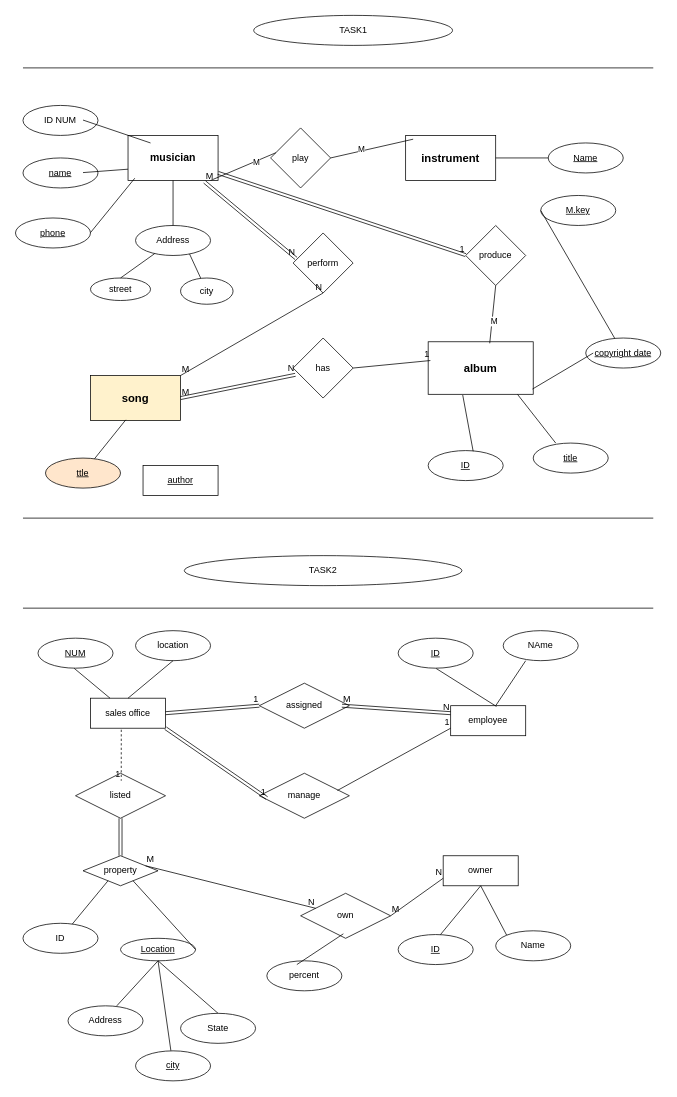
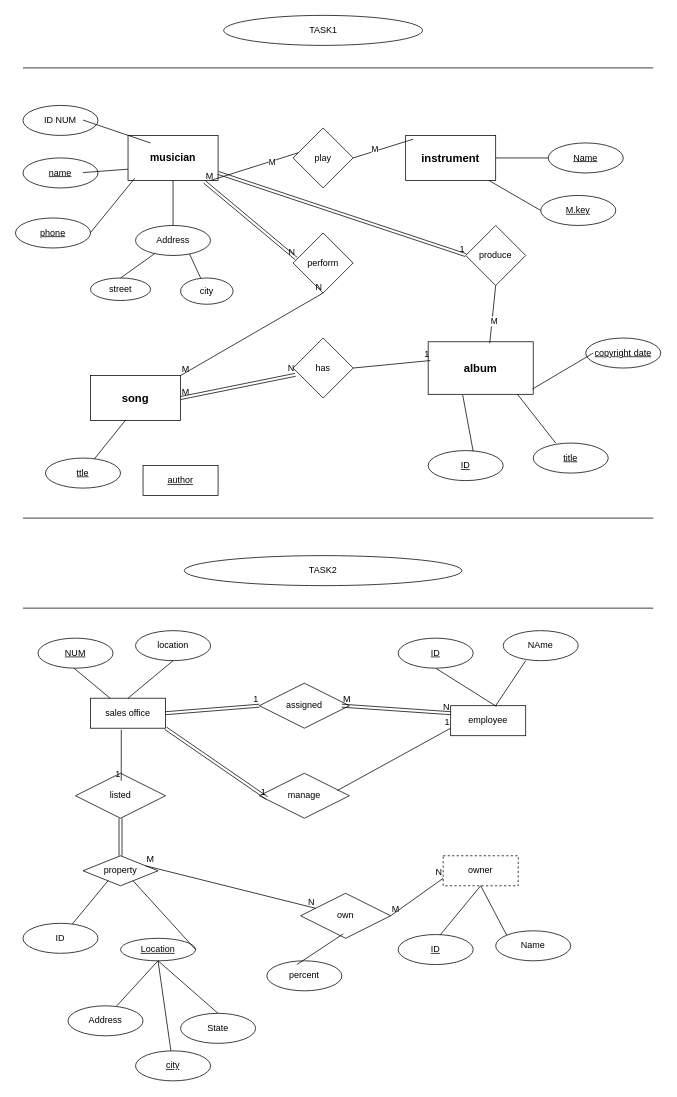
node "TASK1": moved (353, 30) -> (323, 30)
node "play": moved (300, 158) -> (323, 158)
edge "M.key" -- "copyright date": now "M.key" -- "instrument"
node "song": fillcolor #fff2cc -> #ffffff
node "ttle": fillcolor #ffe6cc -> #ffffff
edge "sales office" -- "listed": style dashed -> solid
node "owner": style solid -> dashed
